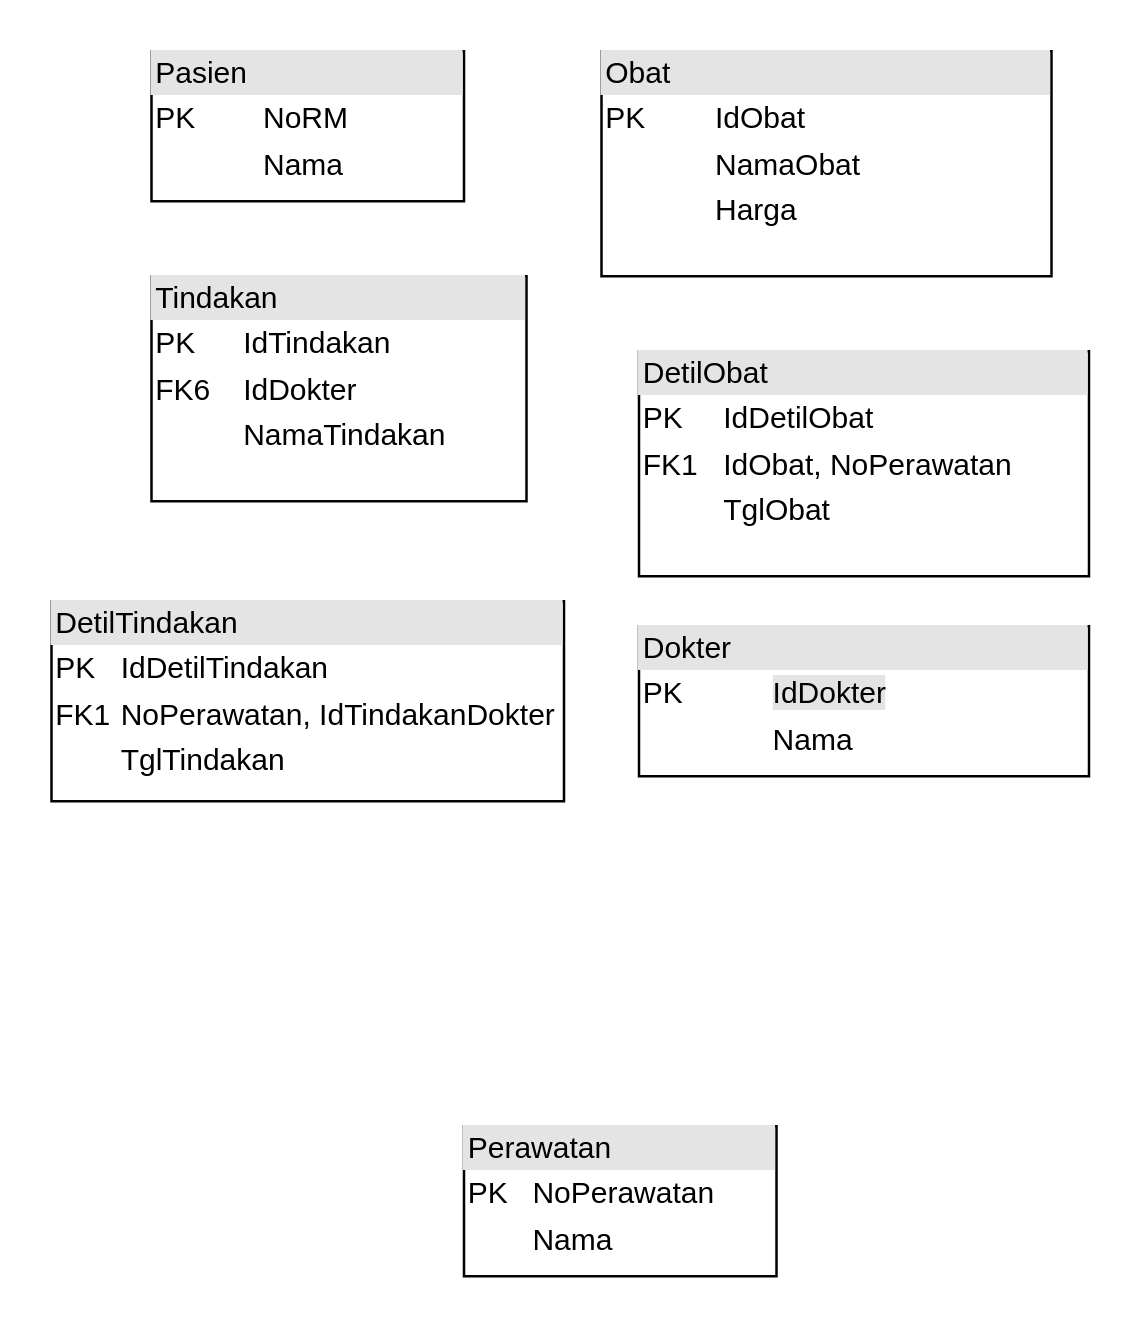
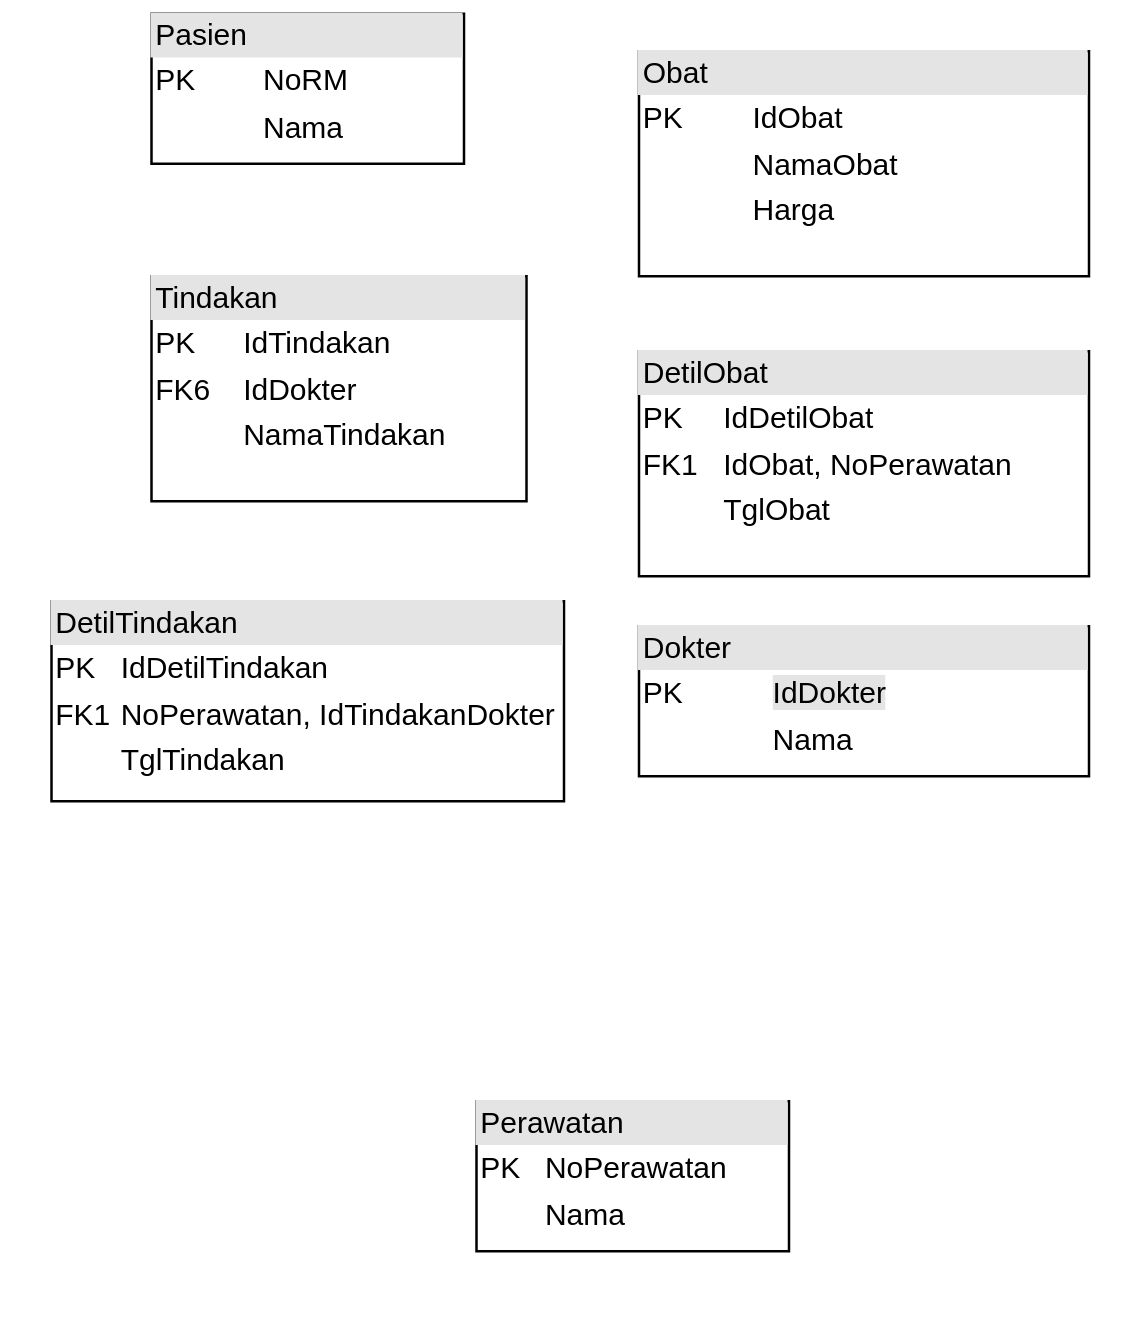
node "Pasien PK NoRM Nama": moved (308, 126) -> (308, 89)
node "Obat PK IdObat NamaObat Harga": moved (826, 164) -> (864, 164)
node "Perawatan PK NoPerawatan Nama": moved (620, 1201) -> (633, 1176)
